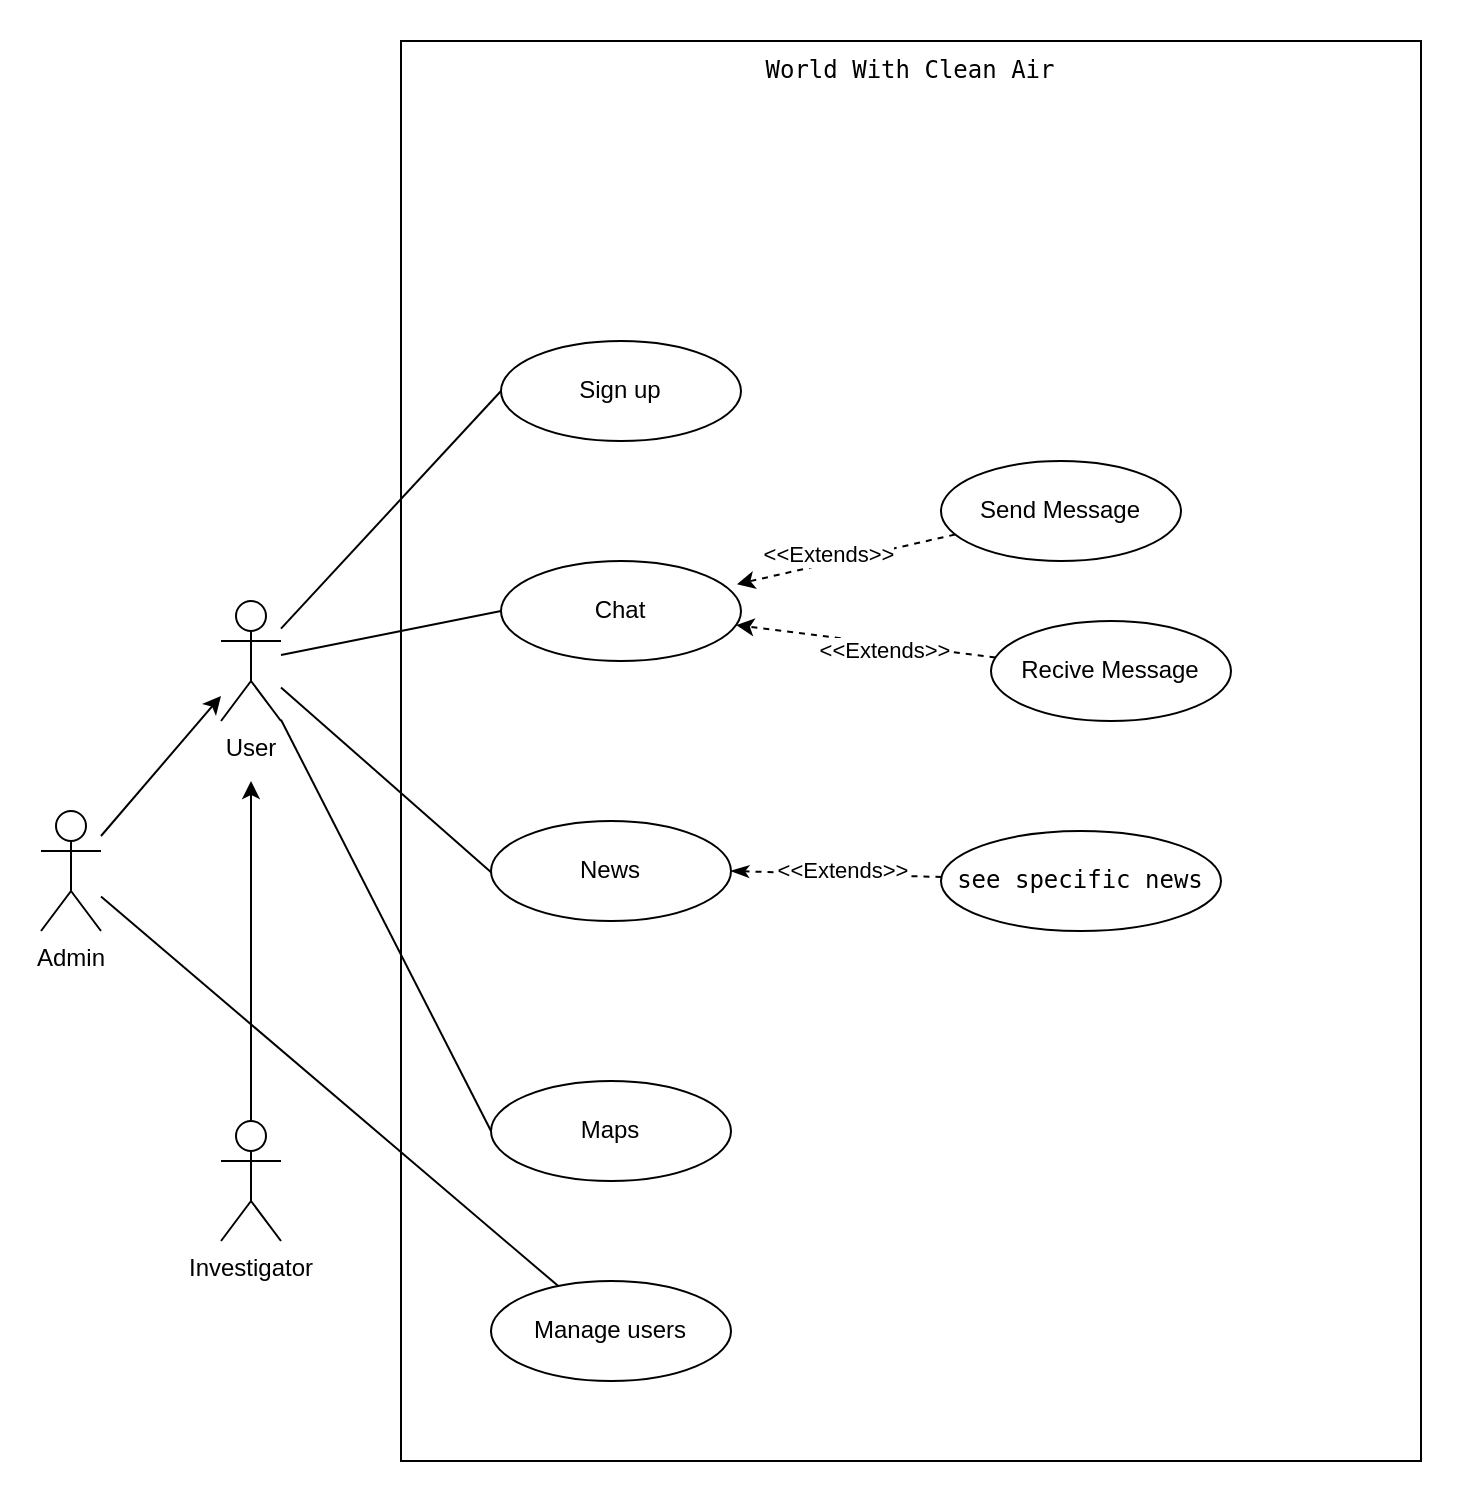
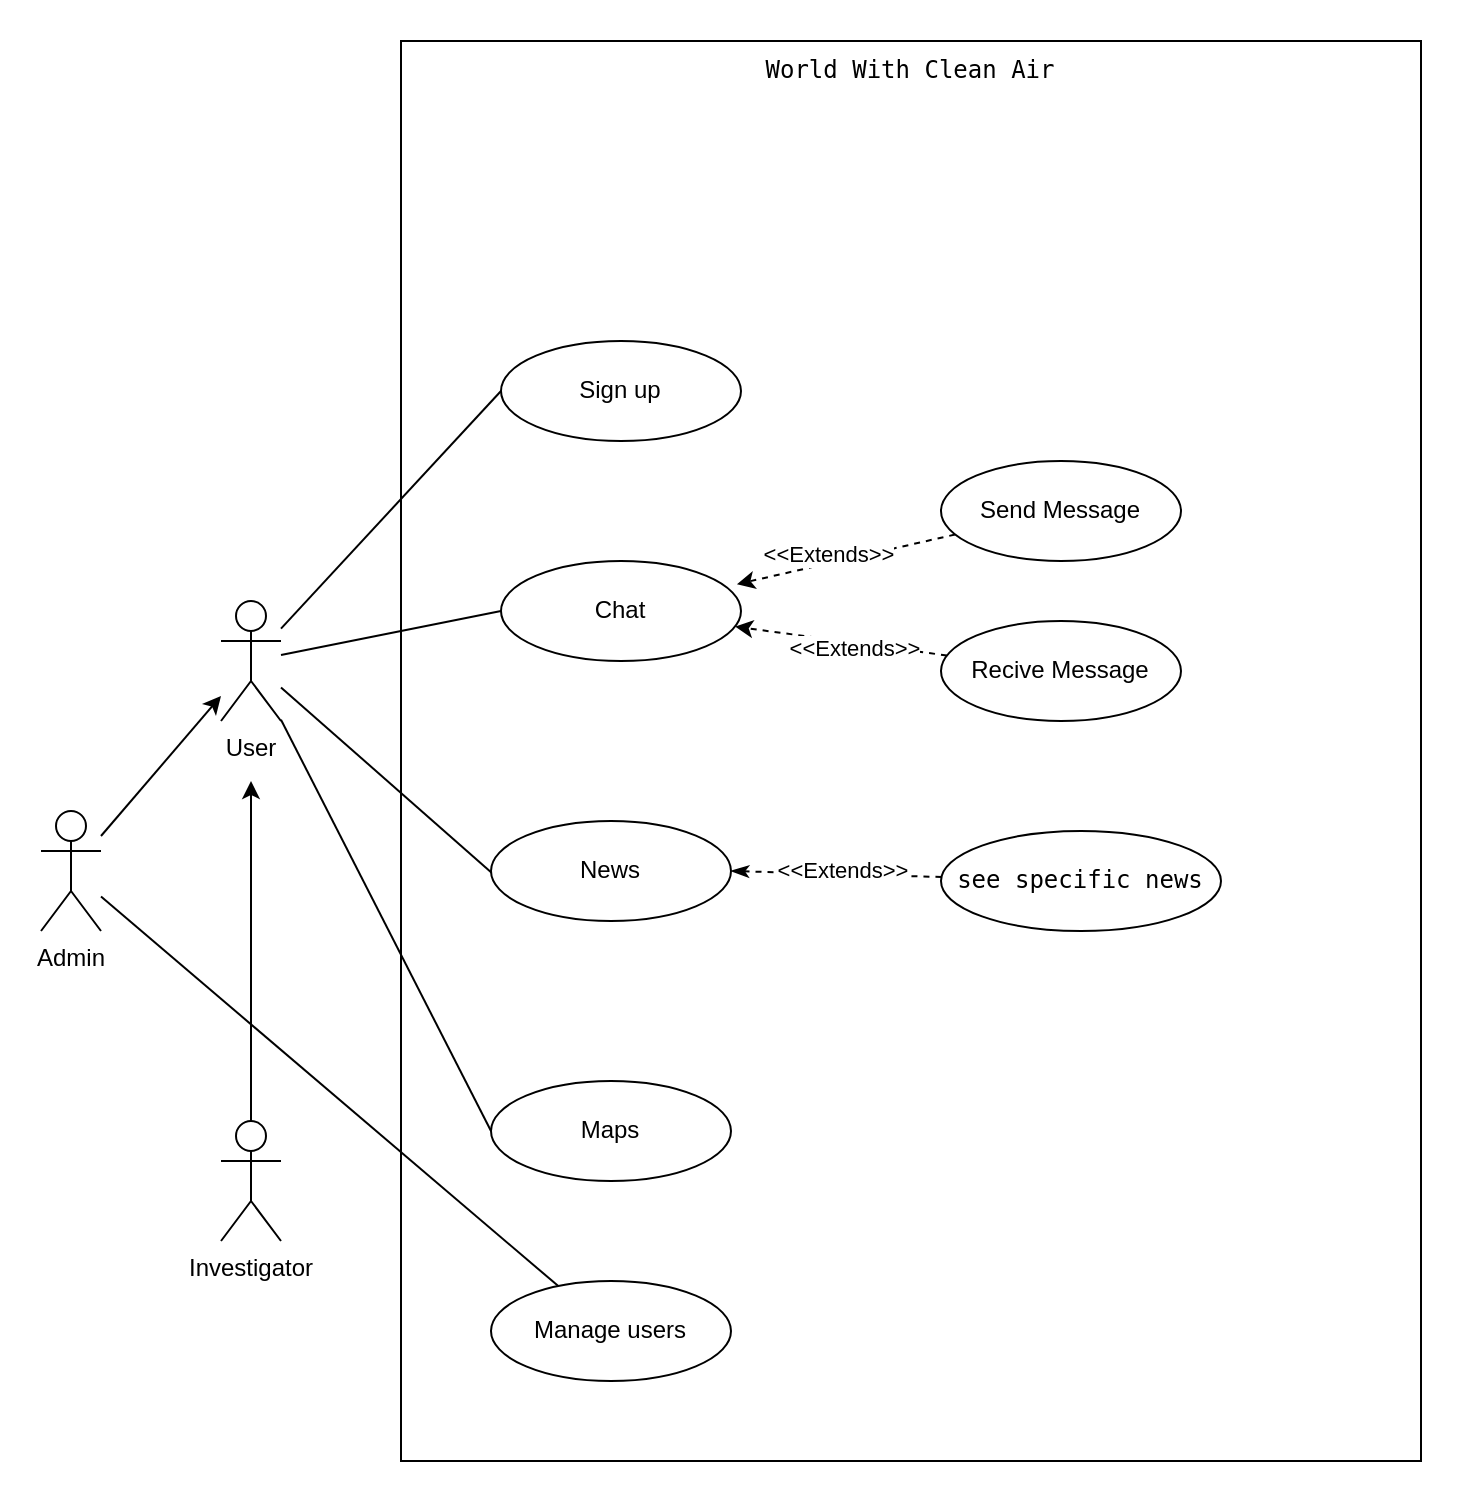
node "Recive Message": moved (1111, 671) -> (1061, 671)
